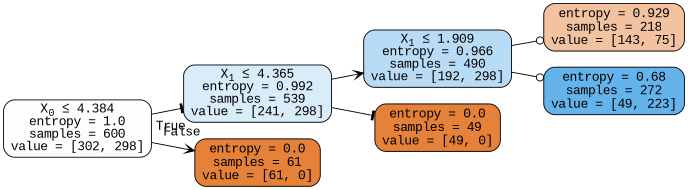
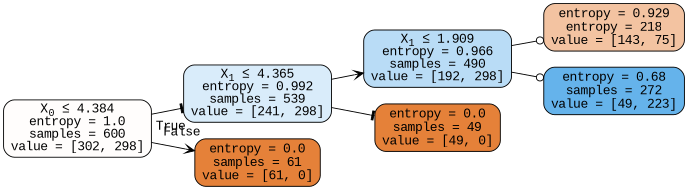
node "entropy = 0.929": text "samples = 218" -> "entropy = 218"
